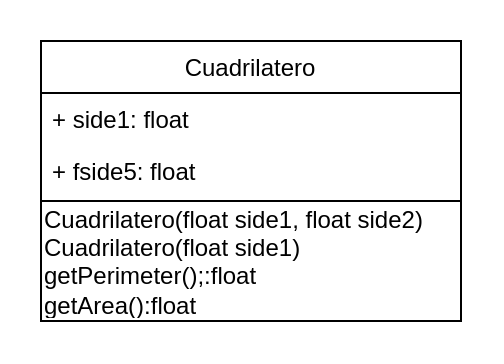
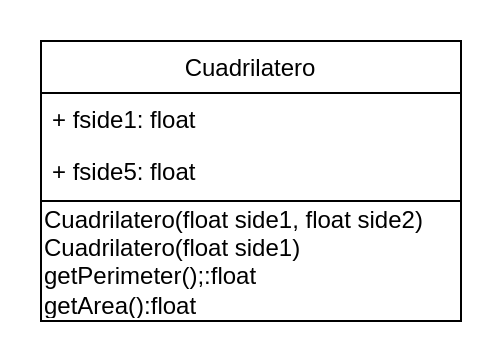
node "+ side1: float": label "+ side1: float" -> "+ fside1: float"
